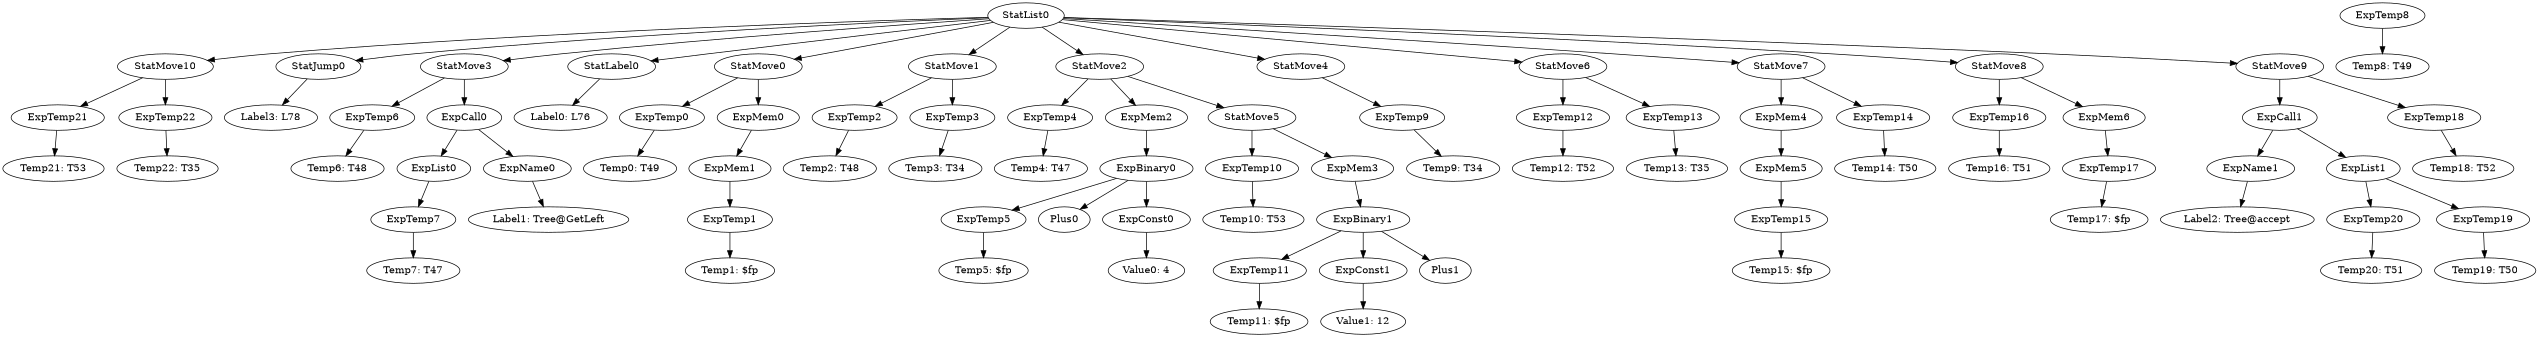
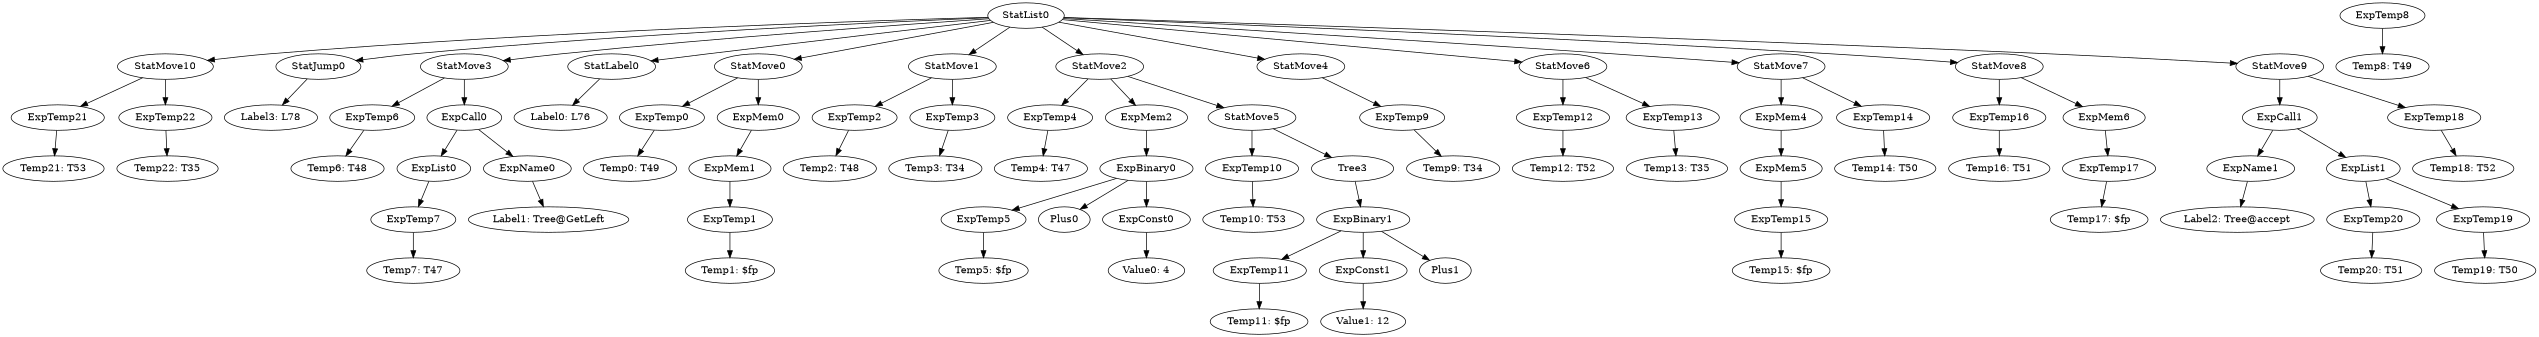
node "ExpMem3": label "ExpMem3" -> "Tree3"
